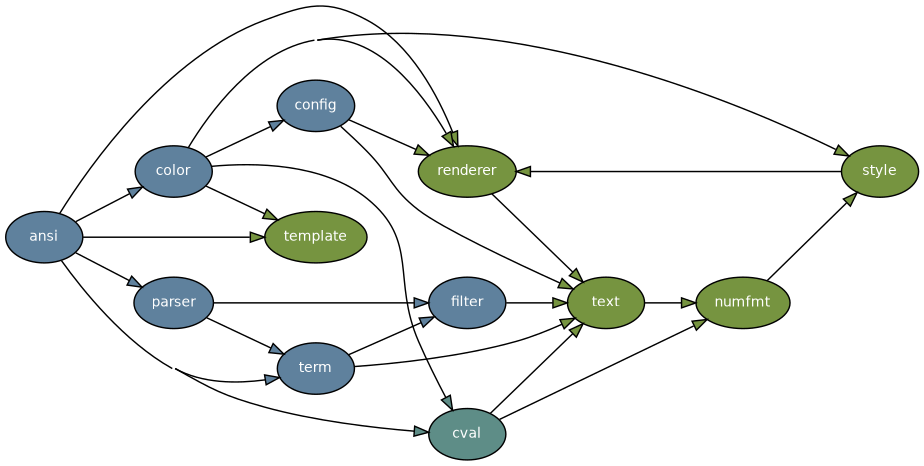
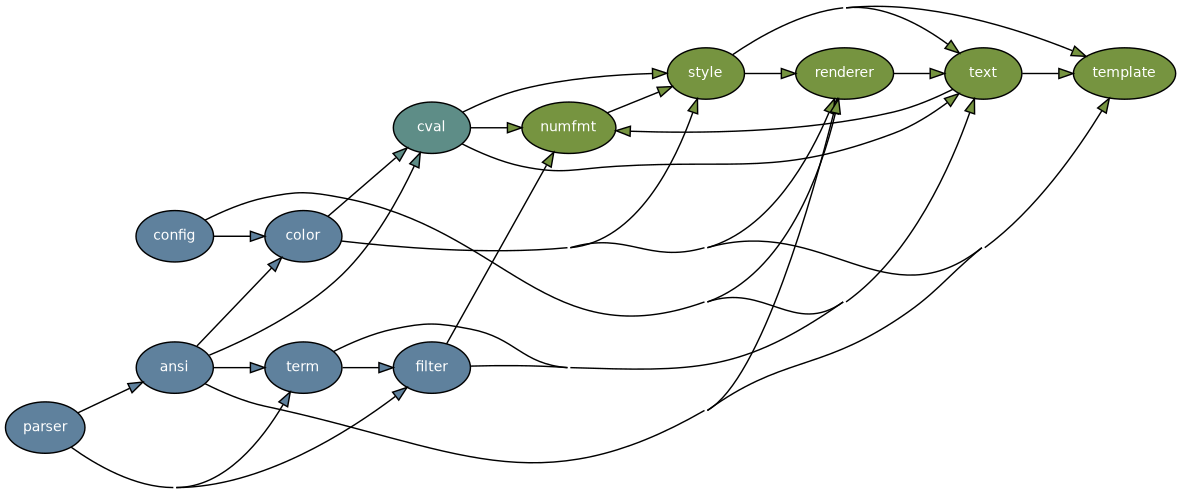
edge "style" -> "template": added
edge "style" -> "text": added
edge "text" -> "template": added
edge "cval" -> "style": added
edge "color" -> "config": reversed
edge "filter" -> "numfmt": added
edge "ansi" -> "parser": reversed
